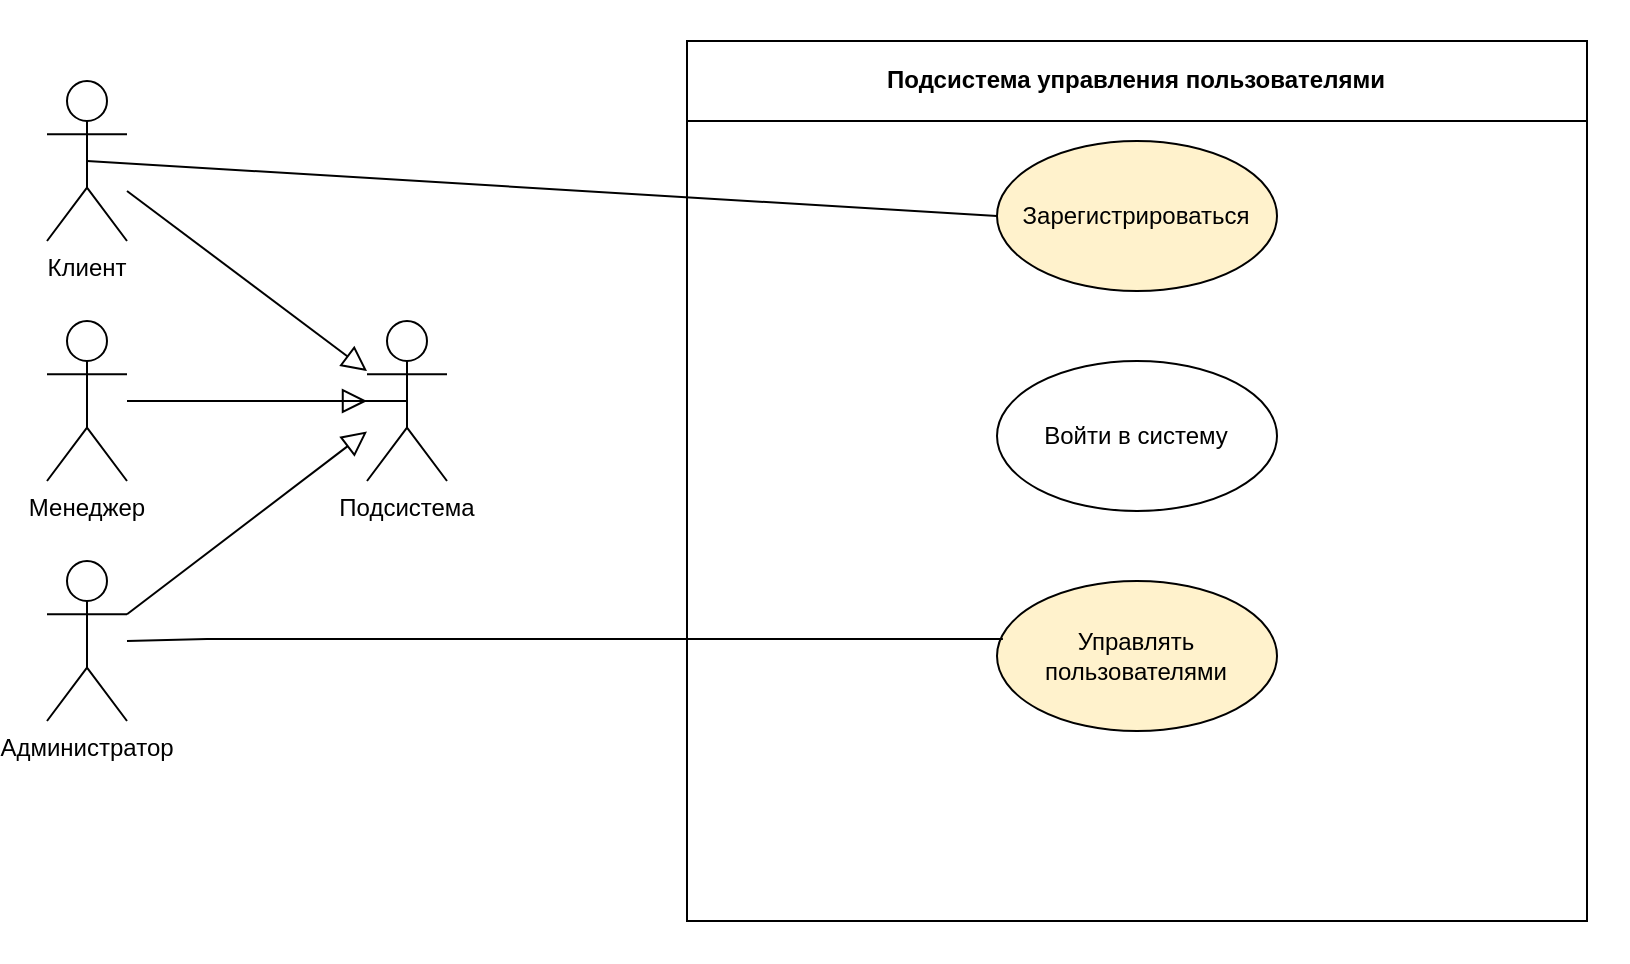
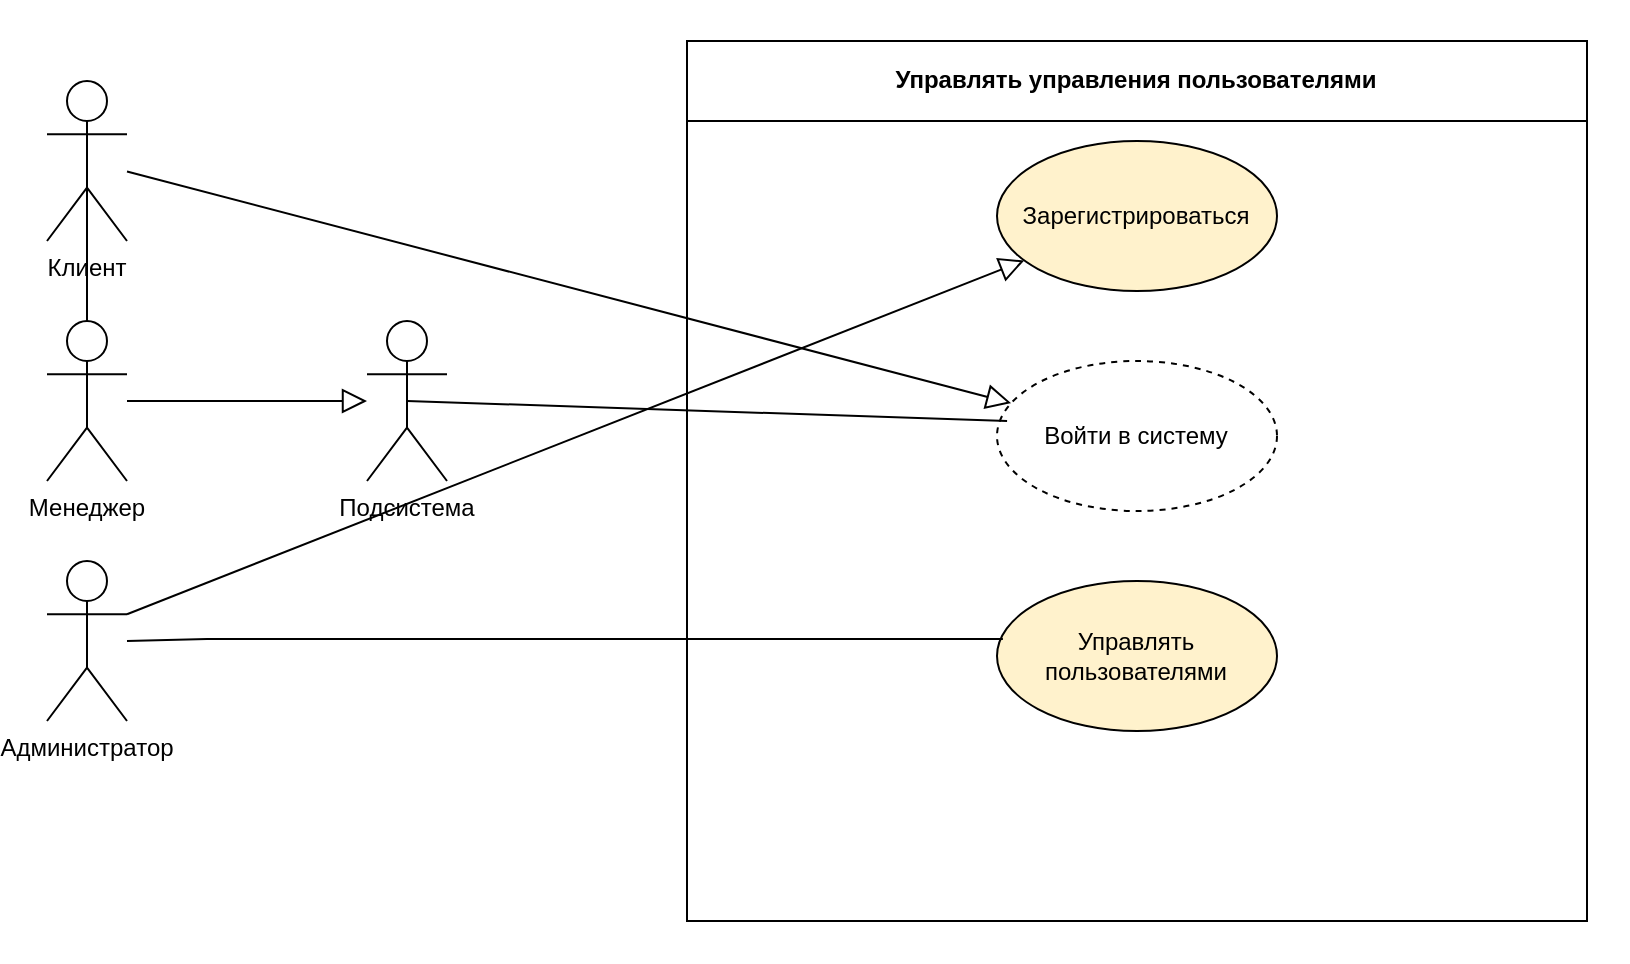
node "Подсистема управления пользователями": label "Подсистема управления пользователями" -> "Управлять управления пользователями"
edge "Клиент" -- "Зарегистрироваться": now "Клиент" -- "Менеджер"
edge "Клиент" -> "Подсистема": now "Клиент" -> "Войти в систему"
edge "Менеджер" -- "Подсистема": now "Войти в систему" -- "Подсистема"
node "Войти в систему": style solid -> dashed
edge "Администратор" -> "Подсистема": now "Администратор" -> "Зарегистрироваться"
